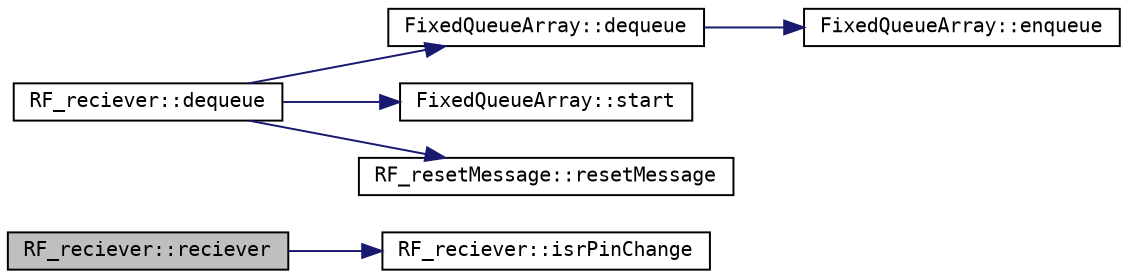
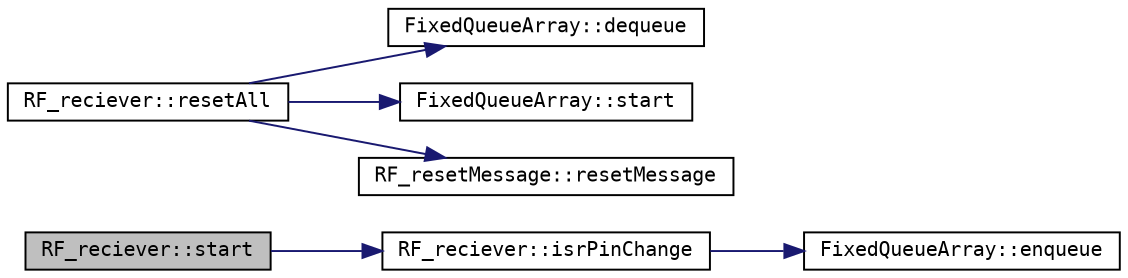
edge "FixedQueueArray::dequeue" -> "FixedQueueArray::enqueue": now "RF_reciever::isrPinChange" -> "FixedQueueArray::enqueue"
node "RF_reciever::dequeue": label "RF_reciever::dequeue" -> "RF_reciever::resetAll"
node "RF_reciever::reciever": label "RF_reciever::reciever" -> "RF_reciever::start"
